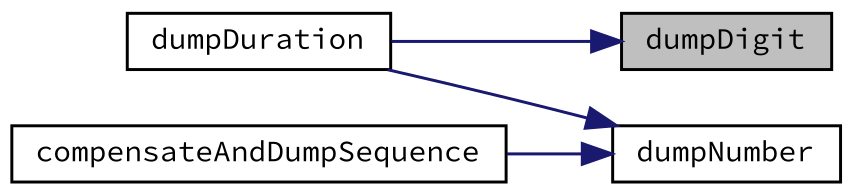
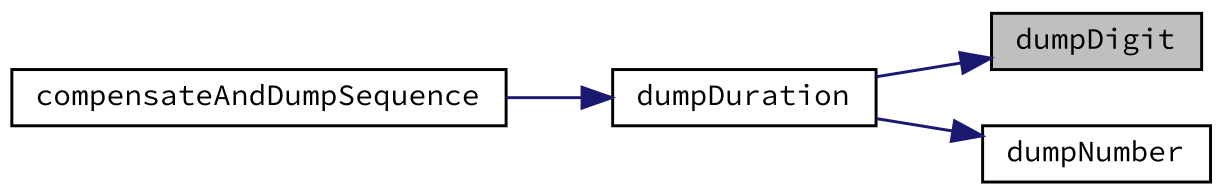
edge "compensateAndDumpSequence" -> "dumpNumber": now "compensateAndDumpSequence" -> "dumpDuration"
